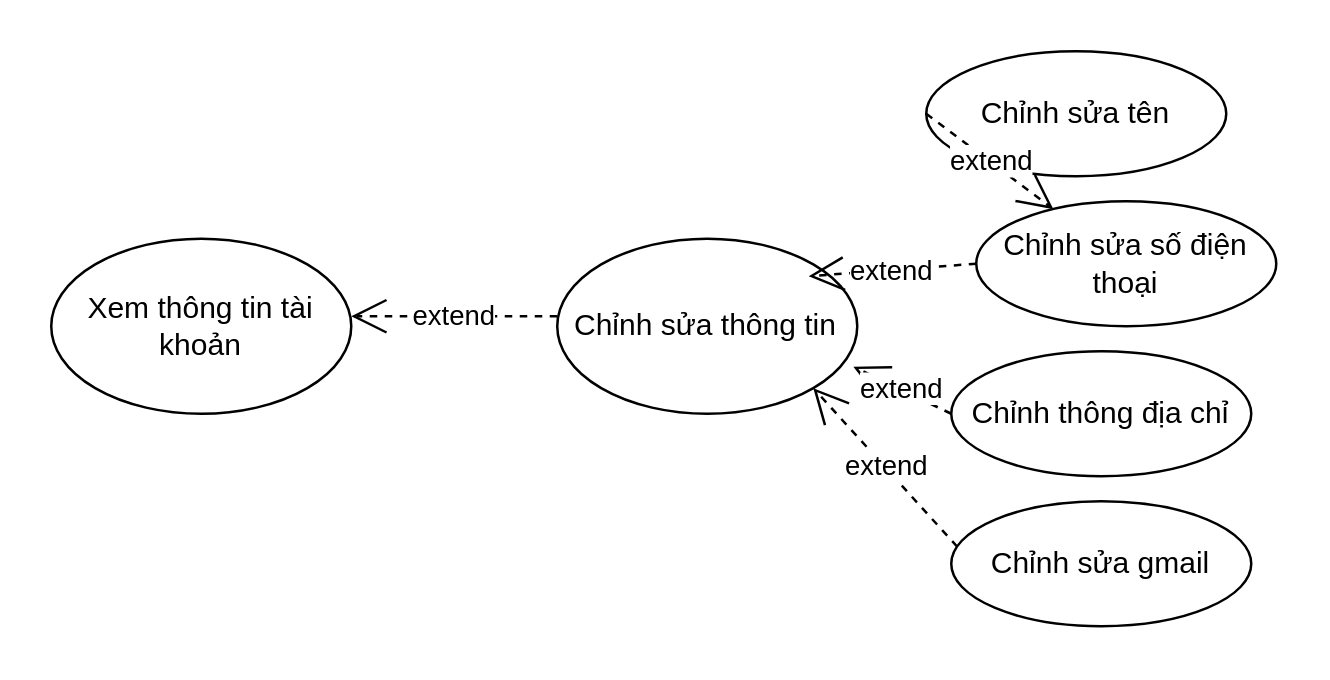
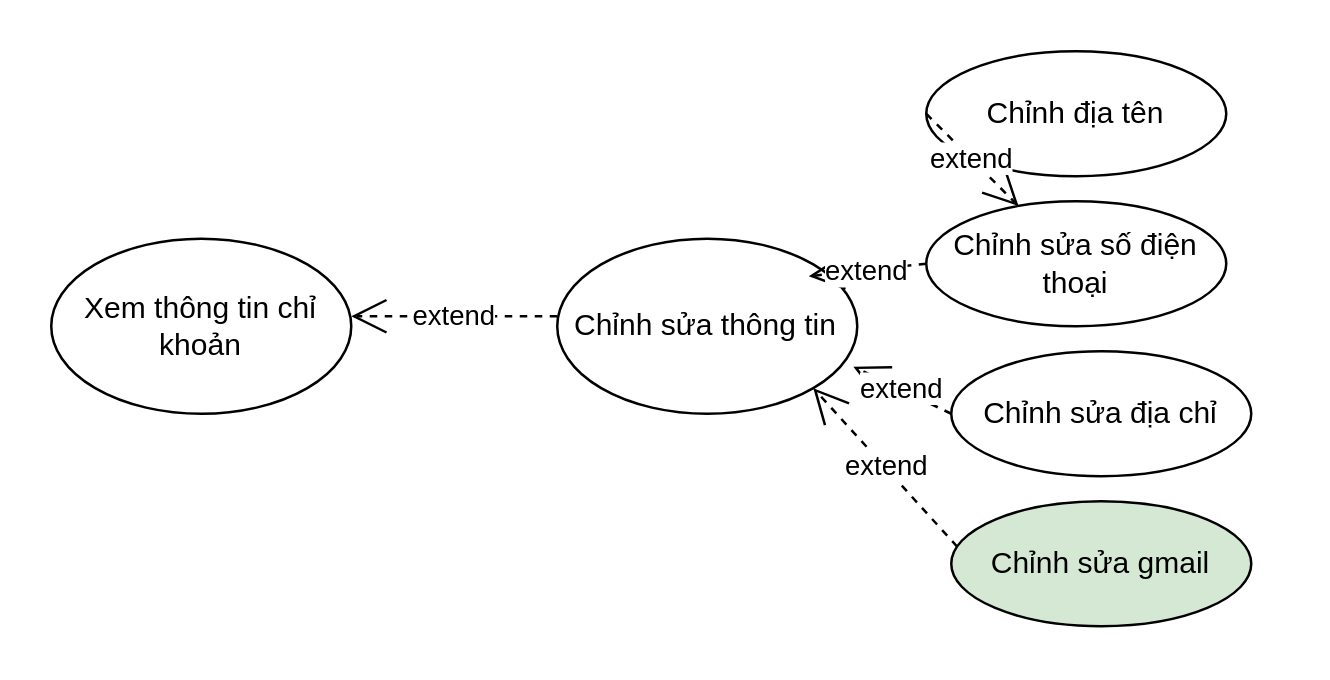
node "Chỉnh sửa tên": label "Chỉnh sửa tên" -> "Chỉnh địa tên"
node "Chỉnh sửa số điện thoại": moved (1126, 264) -> (1076, 264)
node "Xem thông tin tài khoản": label "Xem thông tin tài khoản" -> "Xem thông tin chỉ khoản"
node "Chỉnh thông địa chỉ": label "Chỉnh thông địa chỉ" -> "Chỉnh sửa địa chỉ"
node "Chỉnh sửa gmail": fillcolor #ffffff -> #d5e8d4
